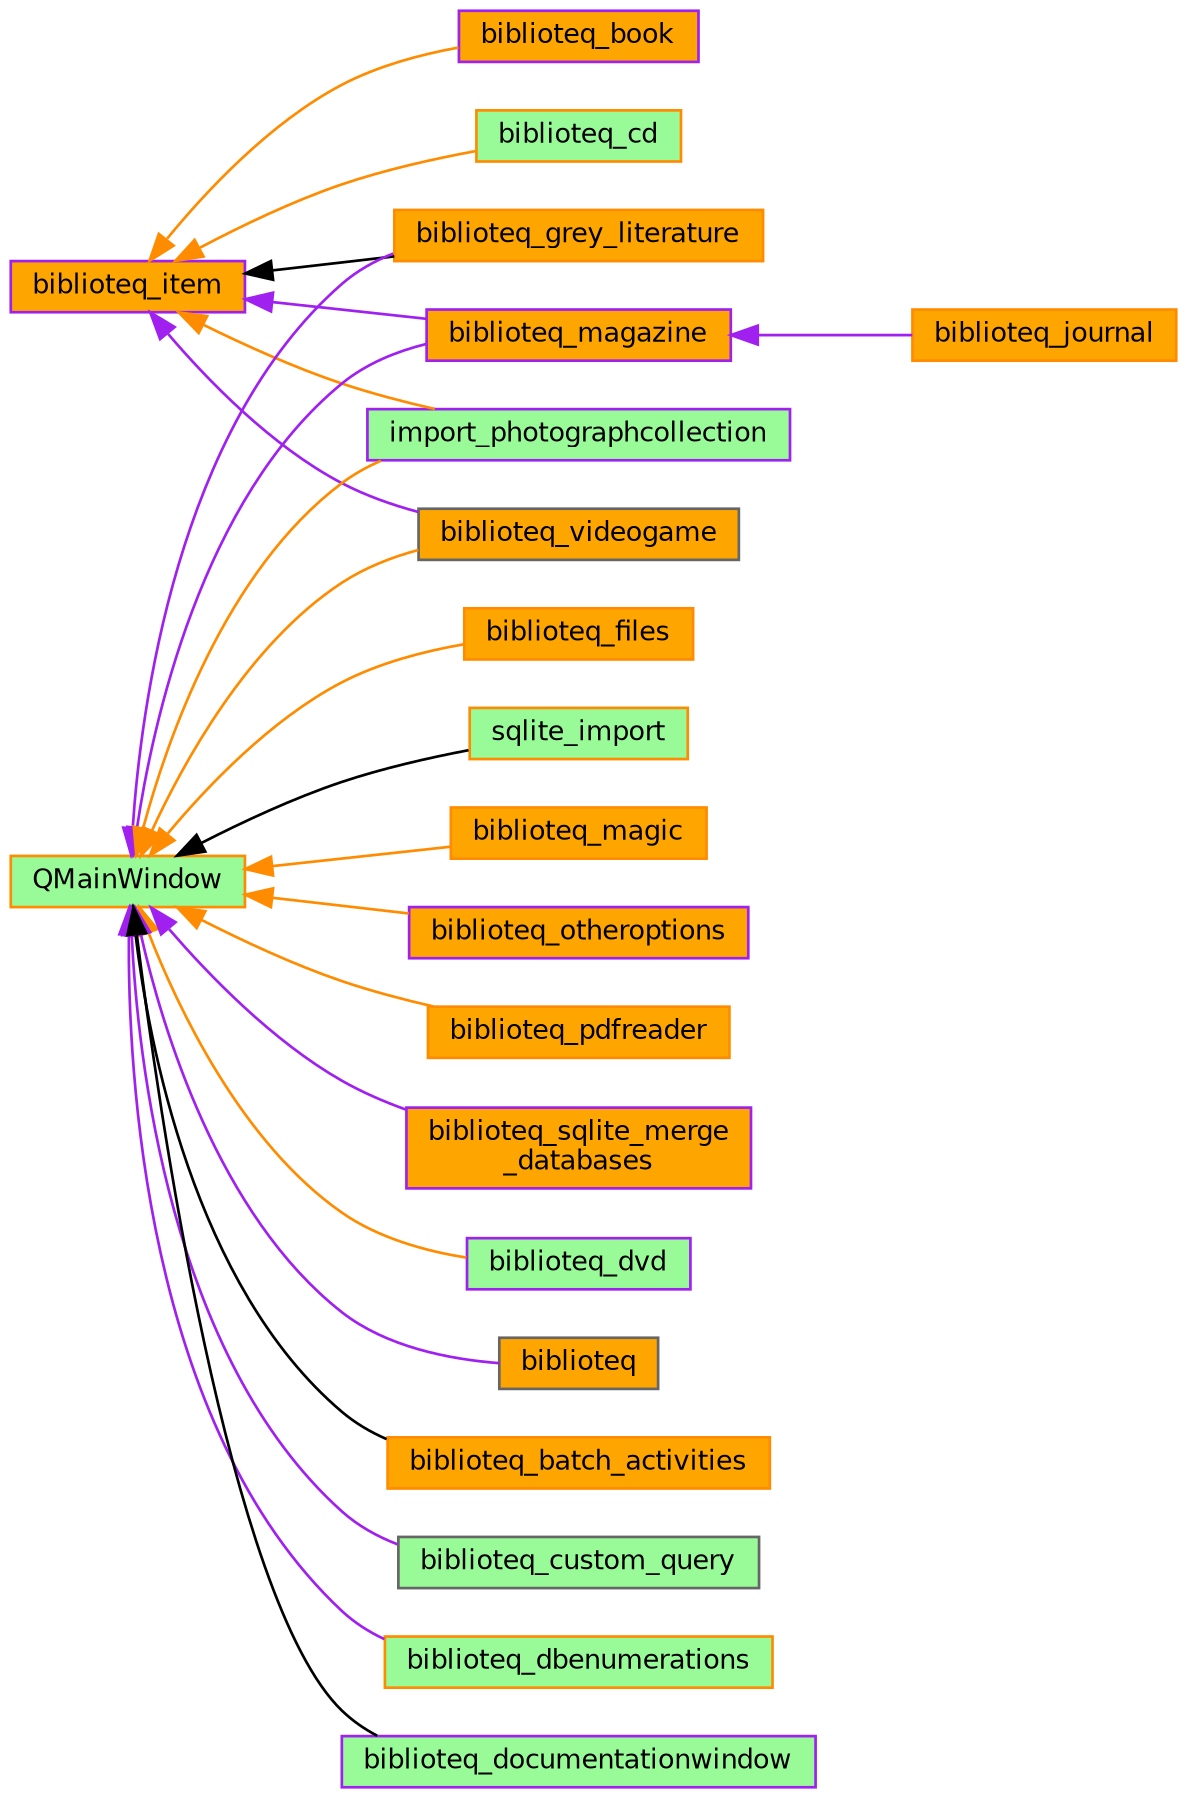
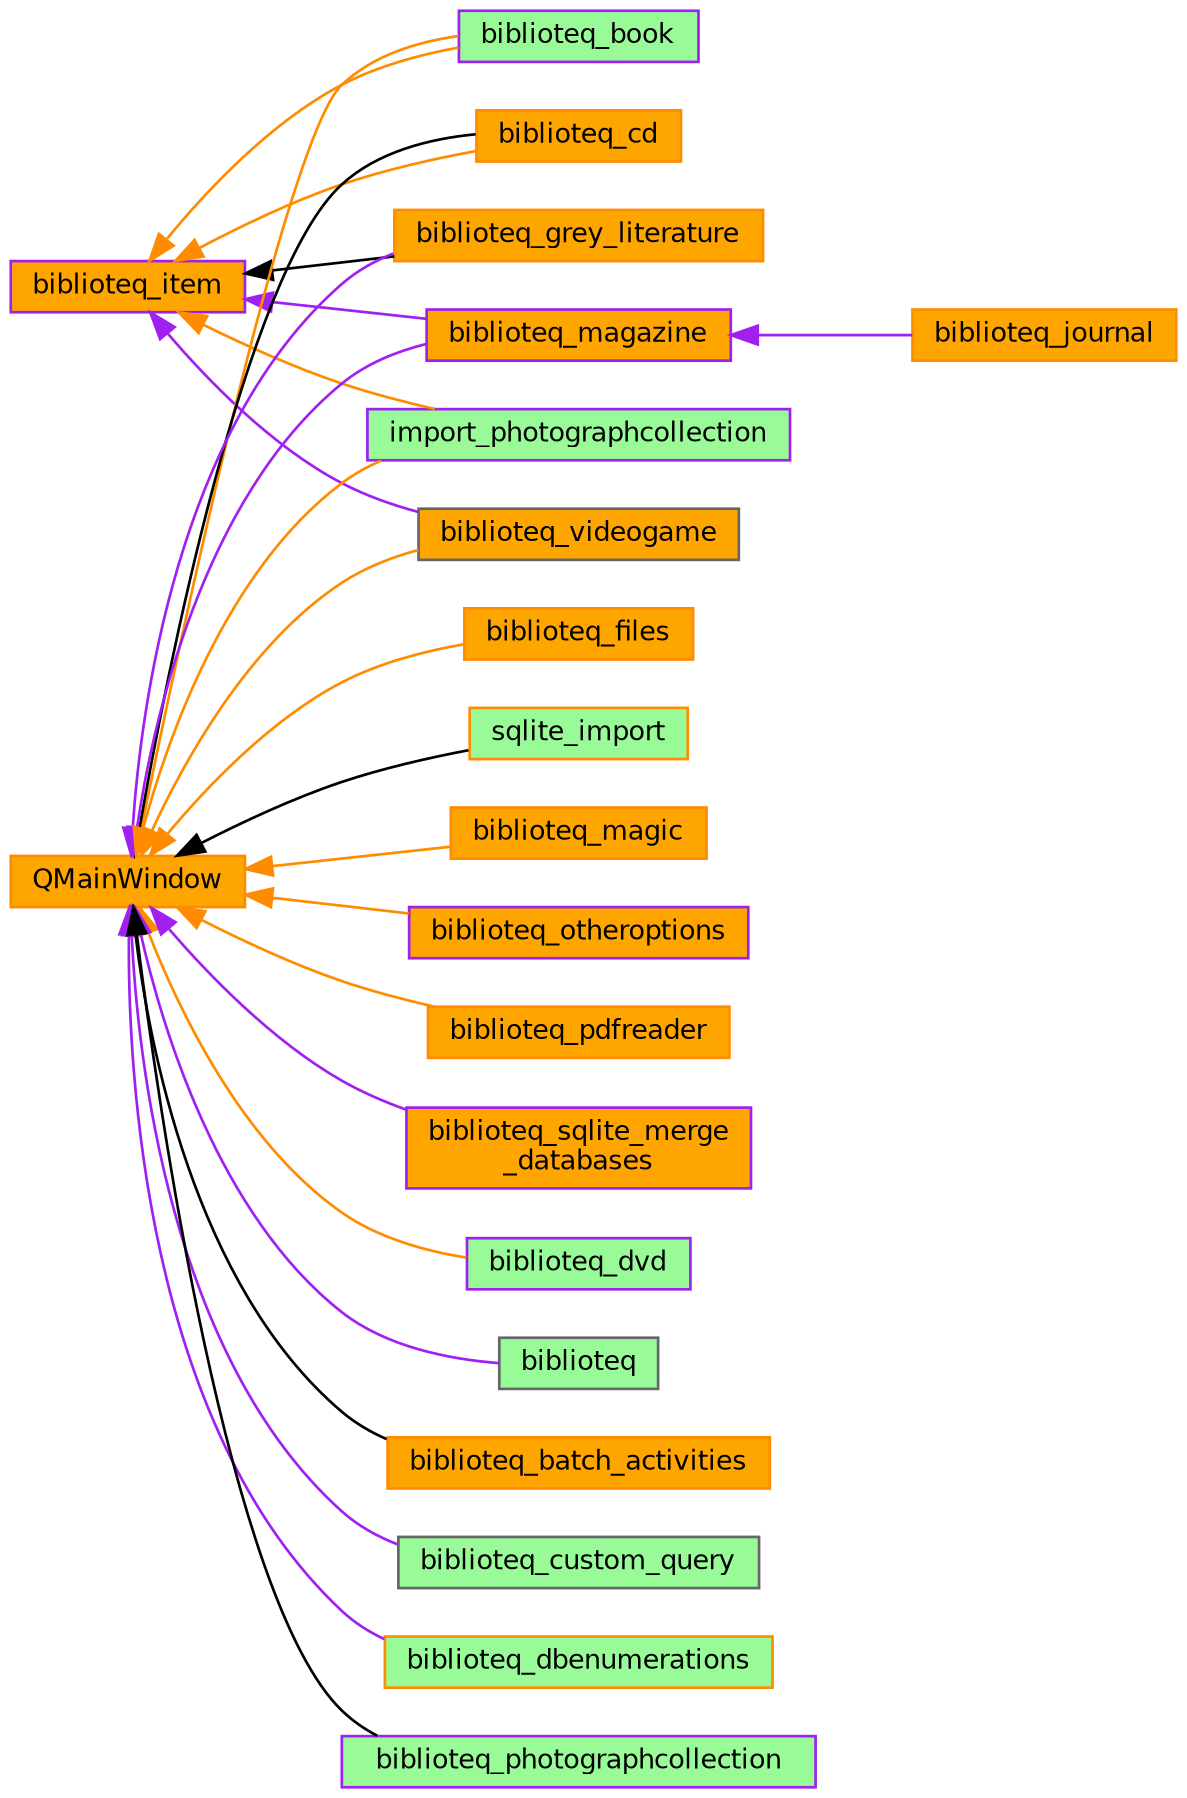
node "biblioteq_book": fillcolor orange -> palegreen
node "biblioteq_cd": fillcolor palegreen -> orange
edge "biblioteq_cd" -> "QMainWindow": added
edge "biblioteq_book" -> "QMainWindow": added
node "QMainWindow": fillcolor palegreen -> orange
node "biblioteq": fillcolor orange -> palegreen
node "biblioteq_documentationwindow": label "biblioteq_documentationwindow" -> "biblioteq_photographcollection"
